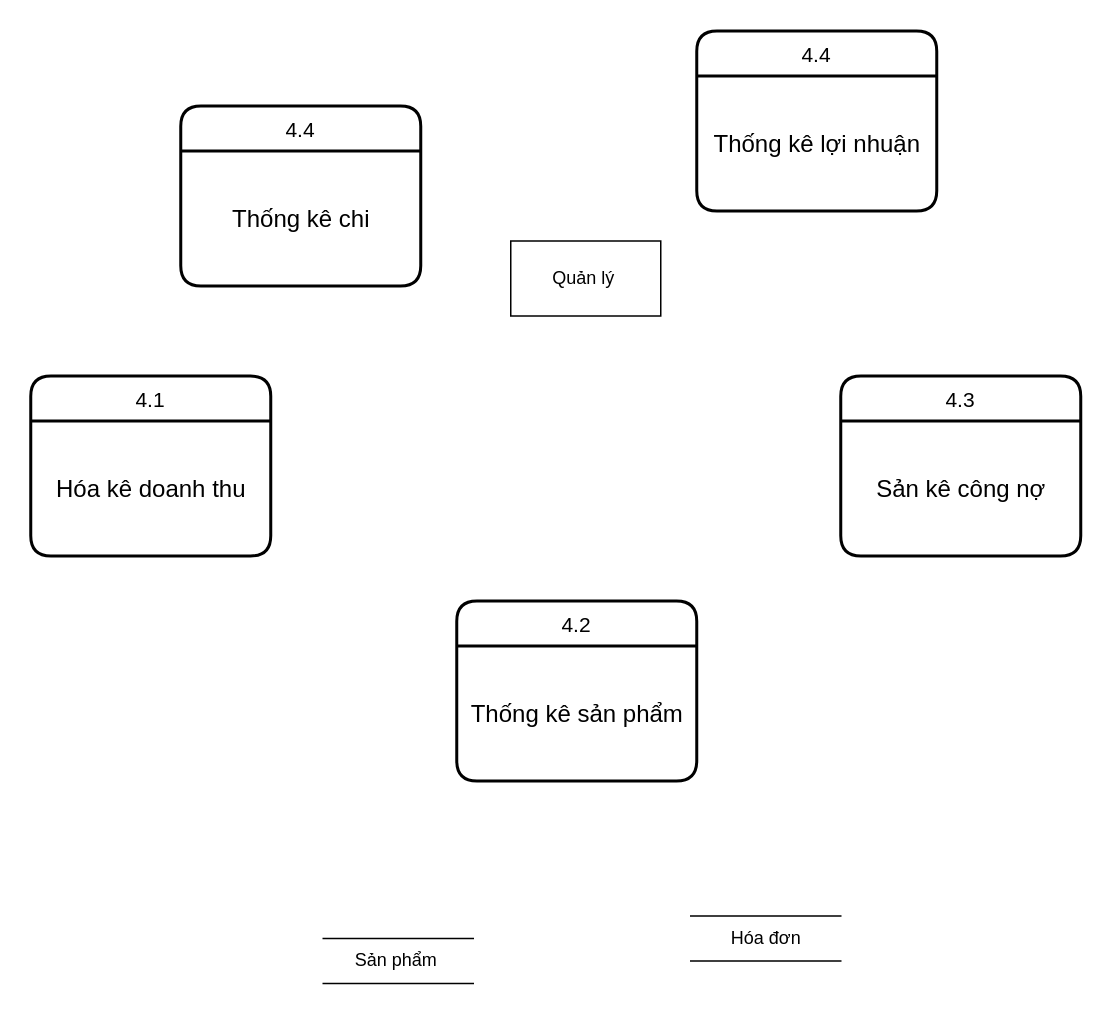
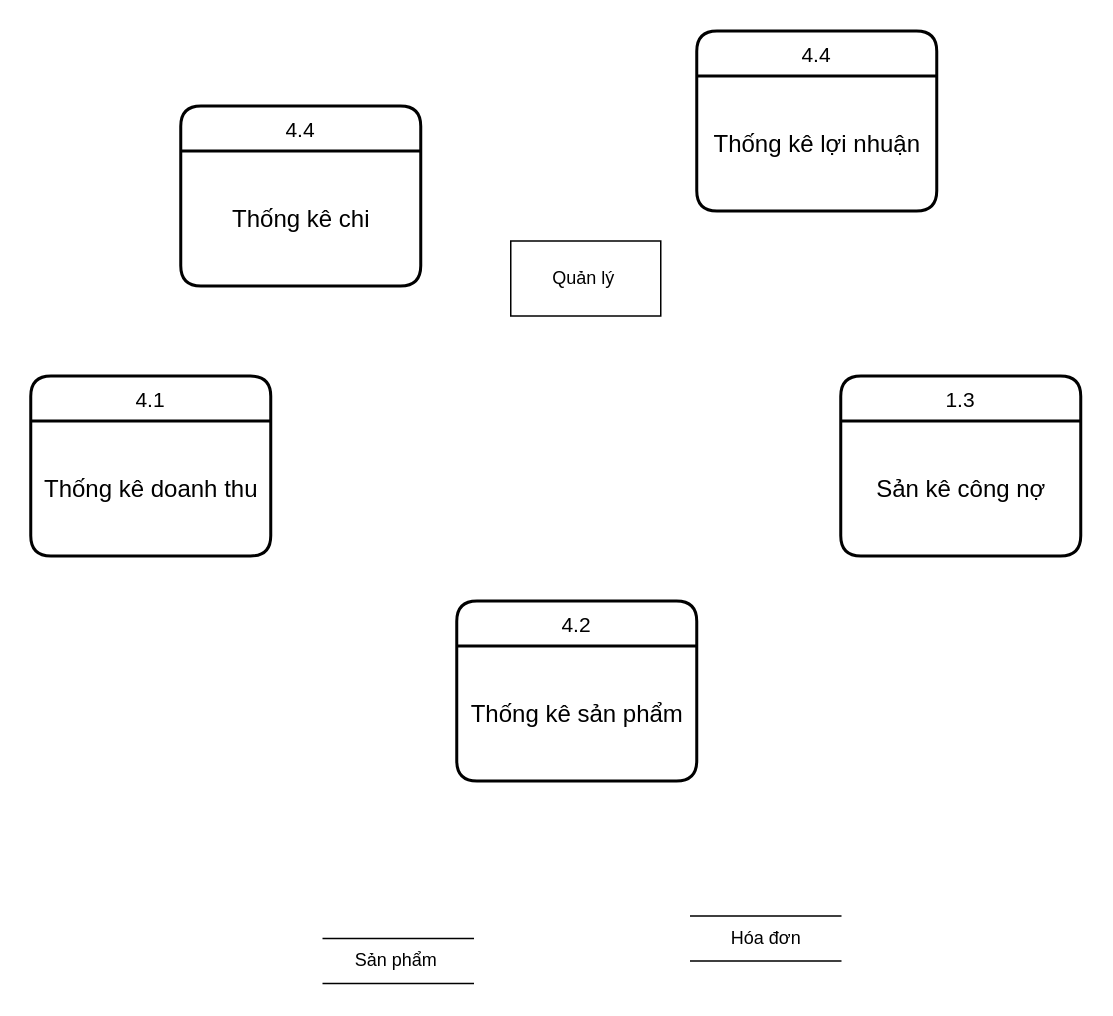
node "4.3": label "4.3" -> "1.3"
node "Hóa kê doanh thu": label "Hóa kê doanh thu" -> "Thống kê doanh thu"
